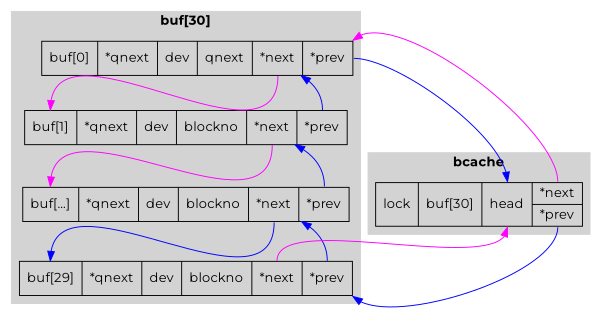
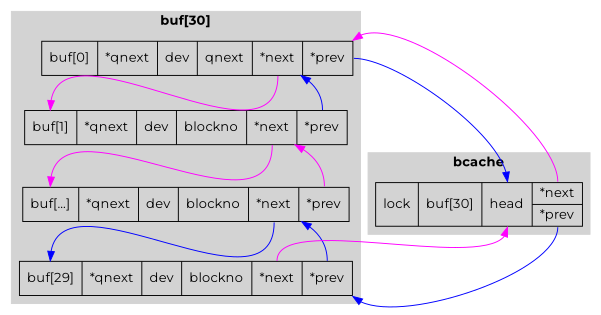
edge "buf[...]" -> "buf[1]": color blue -> magenta
